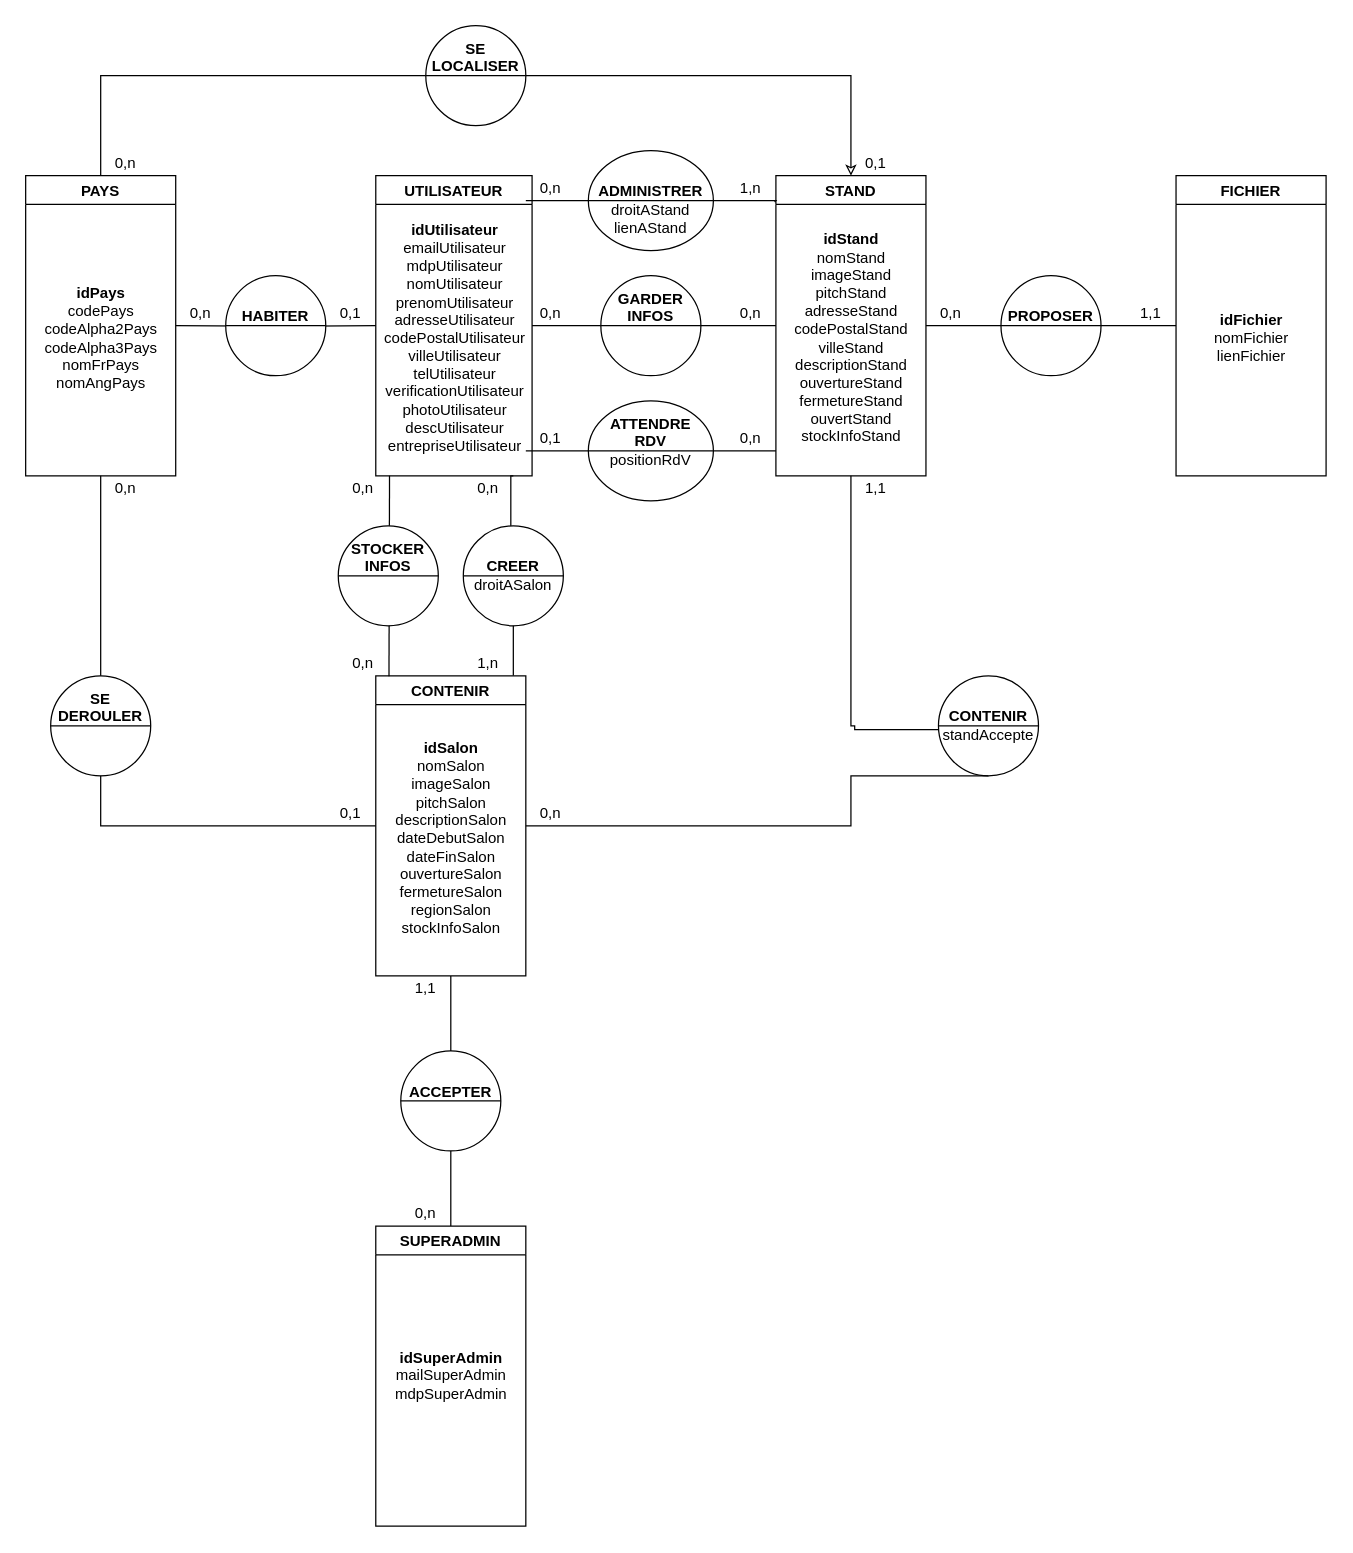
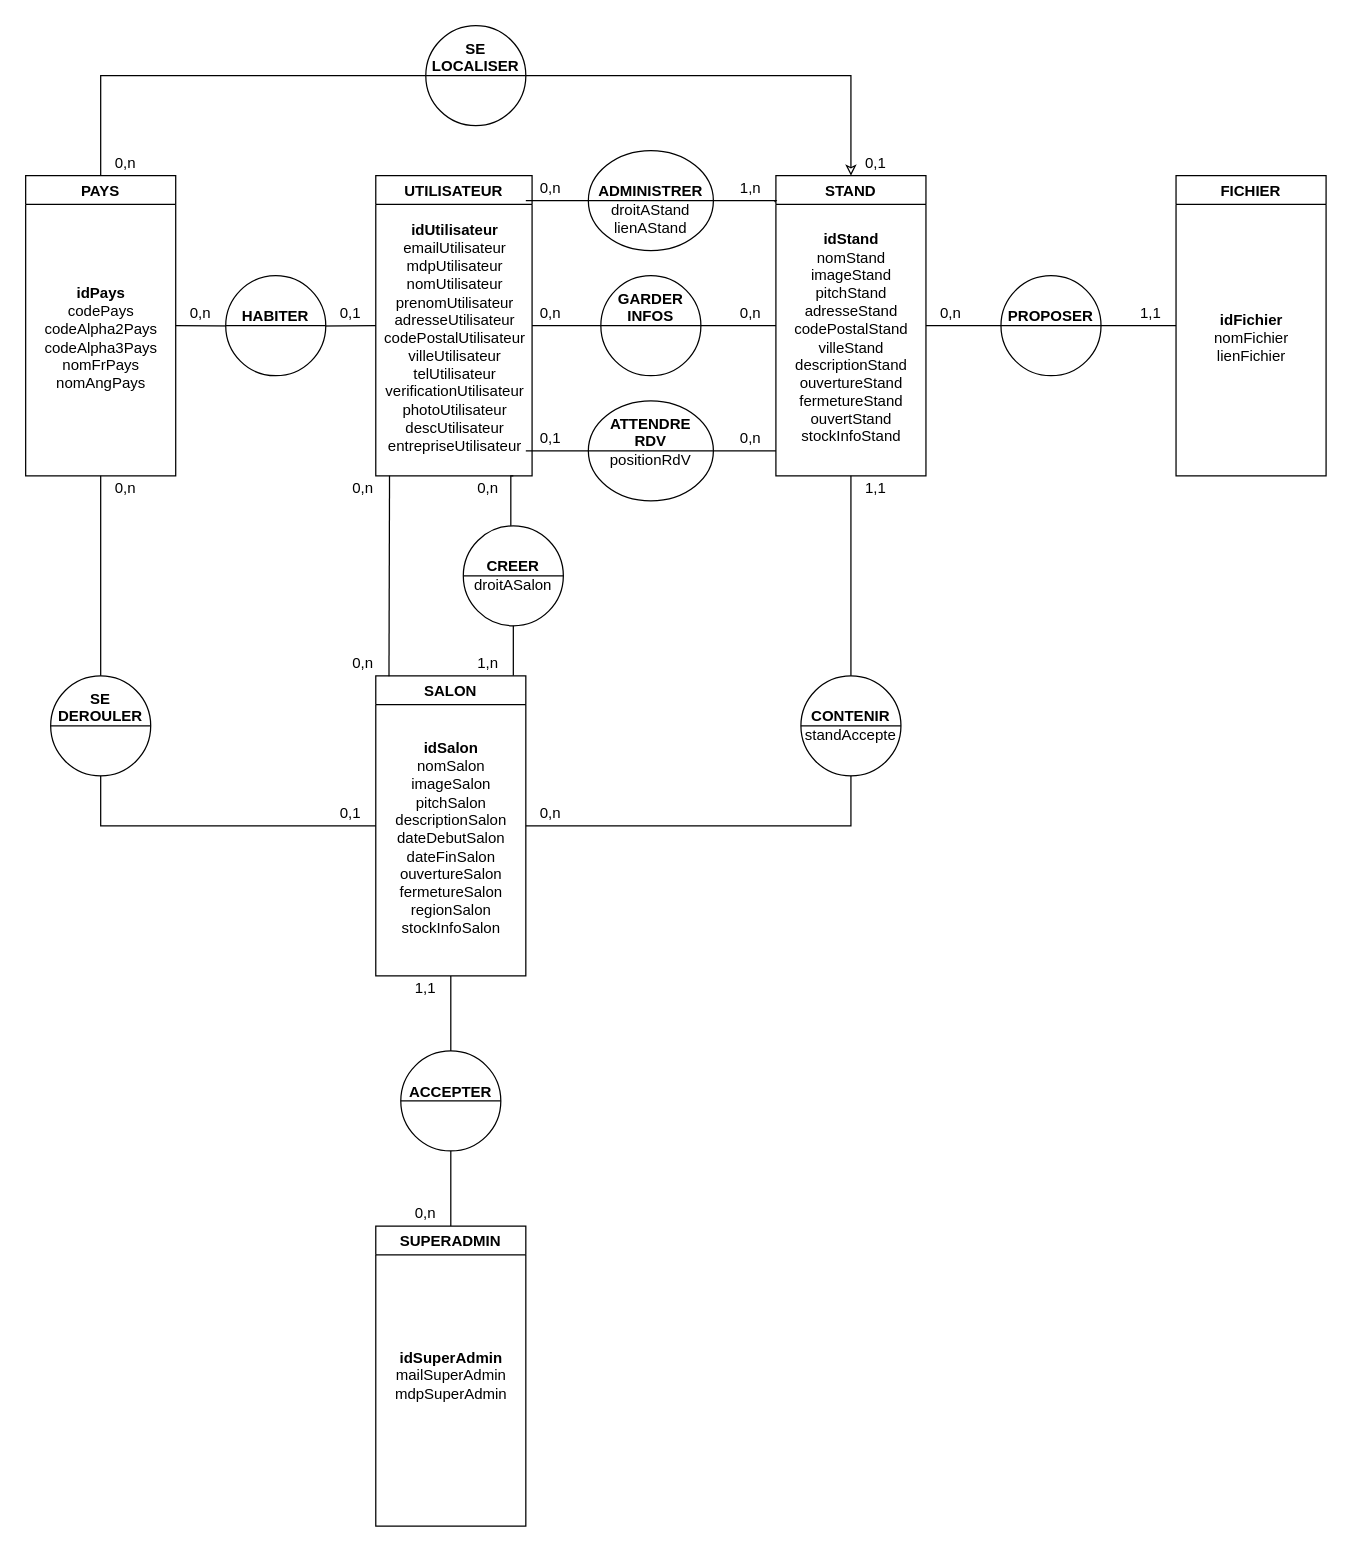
node "STOCKER INFOS": removed
node "CONTENIR": label "CONTENIR" -> "SALON"
node "CONTENIR standAccepte": moved (988, 726) -> (851, 726)
